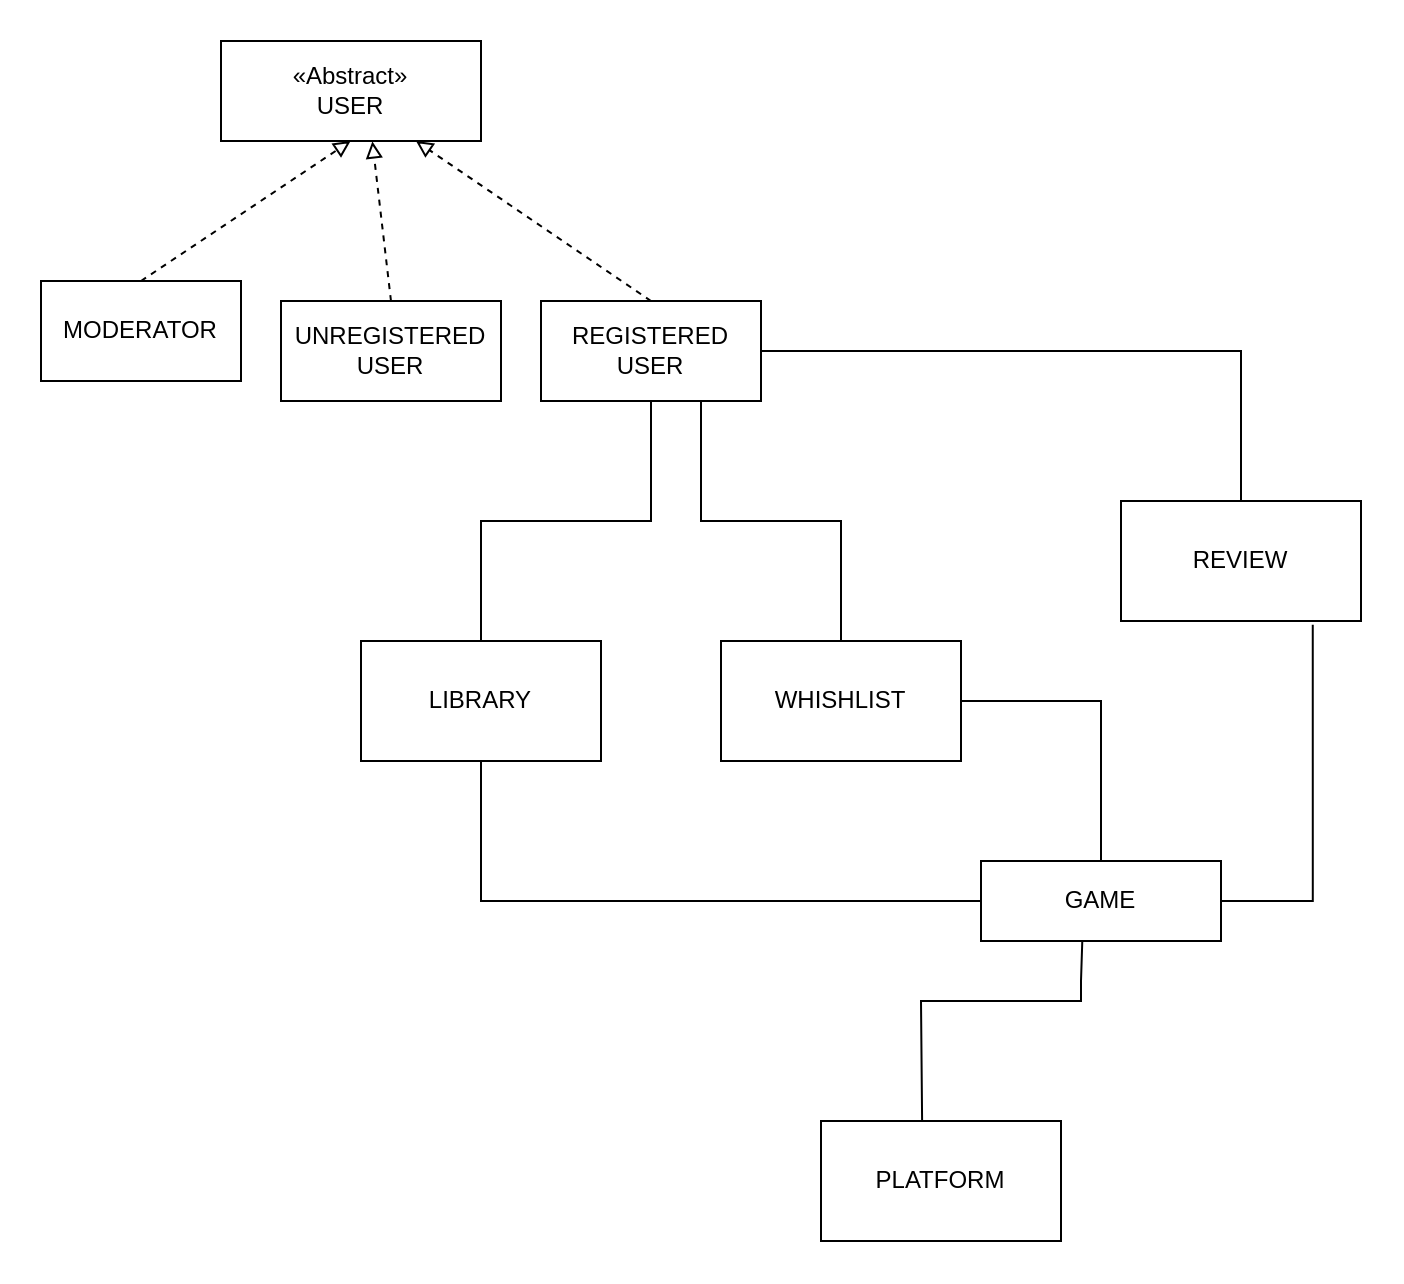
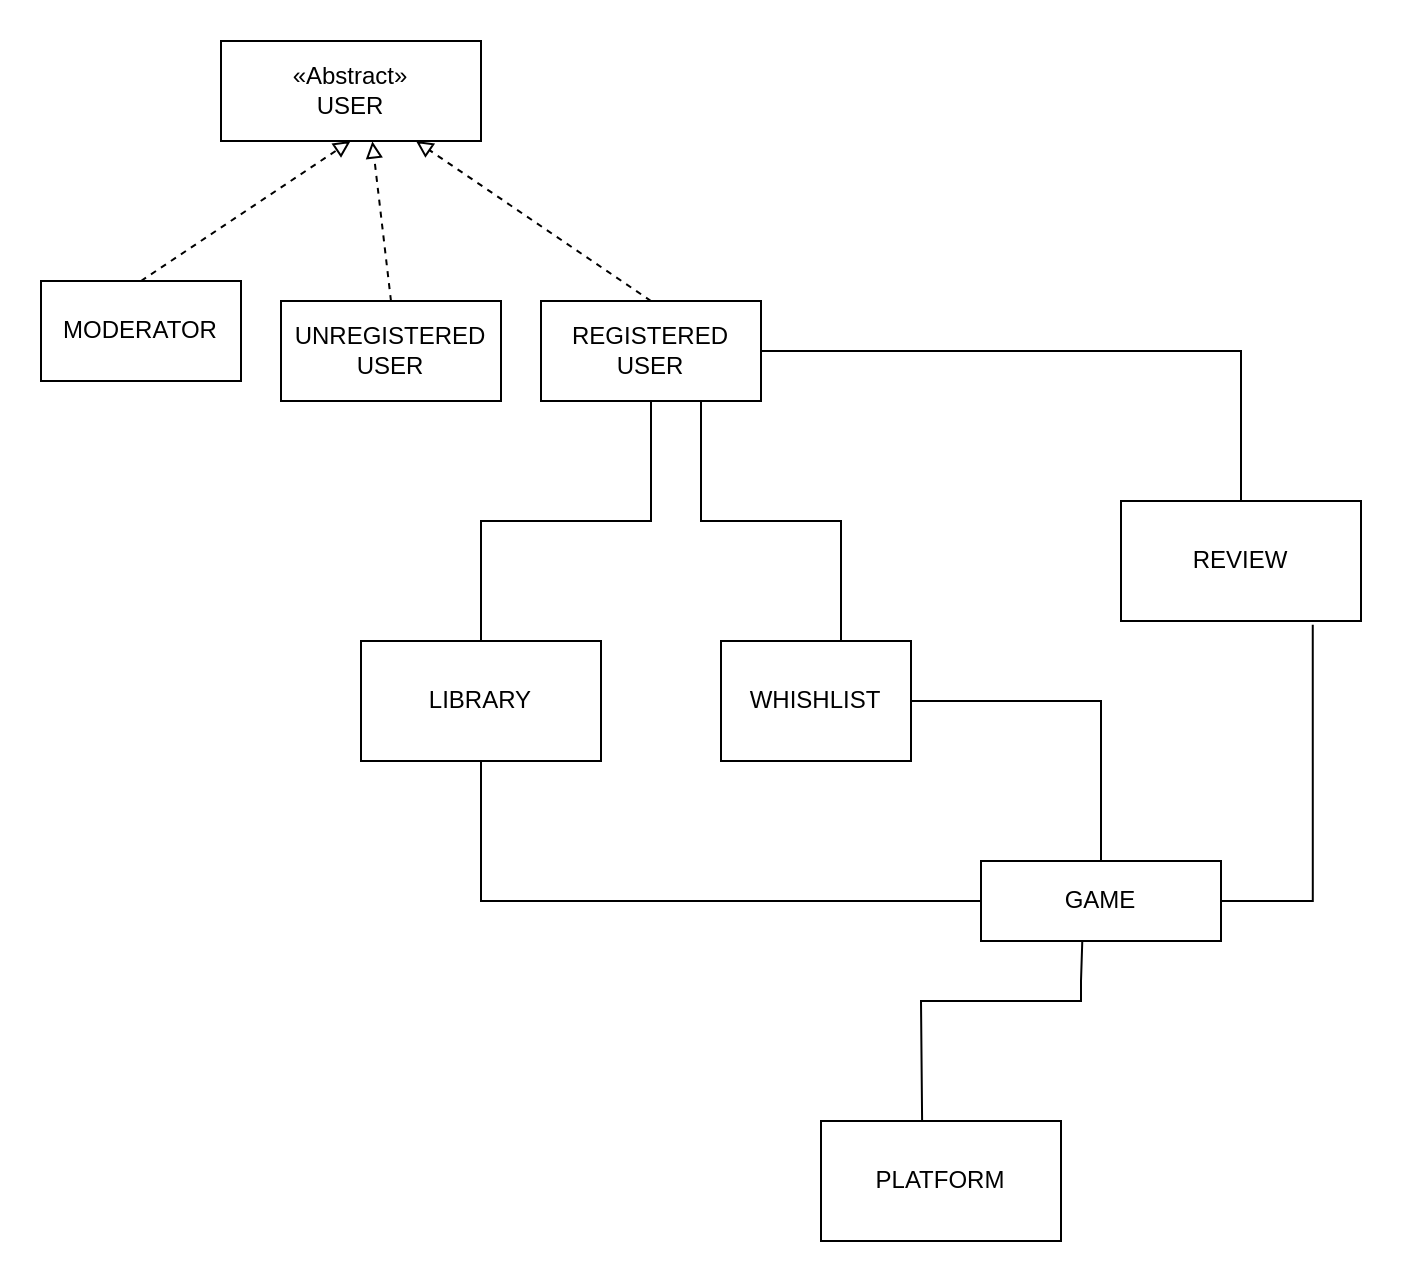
node "WHISHLIST": size 240x120 -> 190x120
